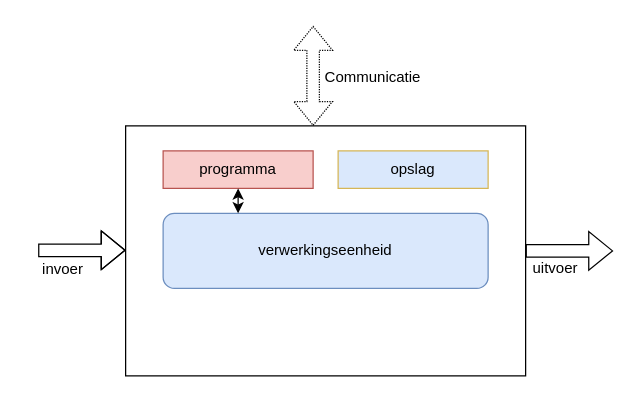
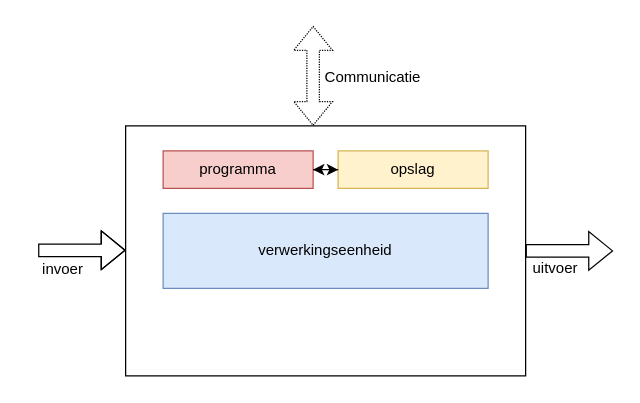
node "opslag": fillcolor #dae8fc -> #fff2cc
edge "programma" -- "verwerkingseenheid": now "programma" -- "opslag"
node "verwerkingseenheid": shape rounded rectangle -> rectangle
